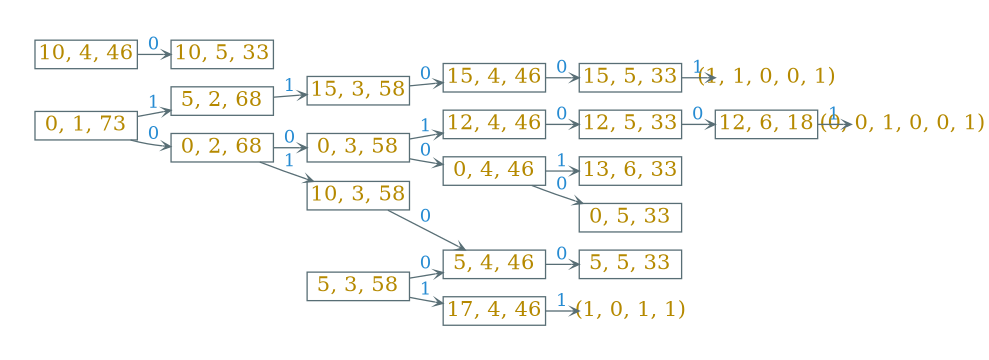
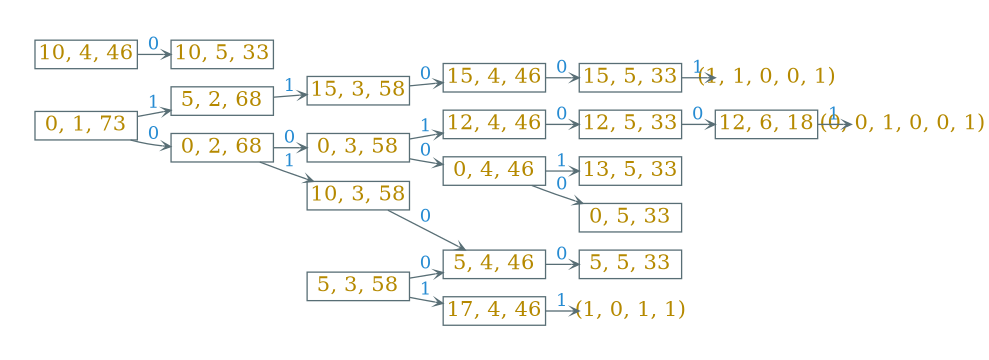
node "13, 6, 33": label "13, 6, 33" -> "13, 5, 33"
